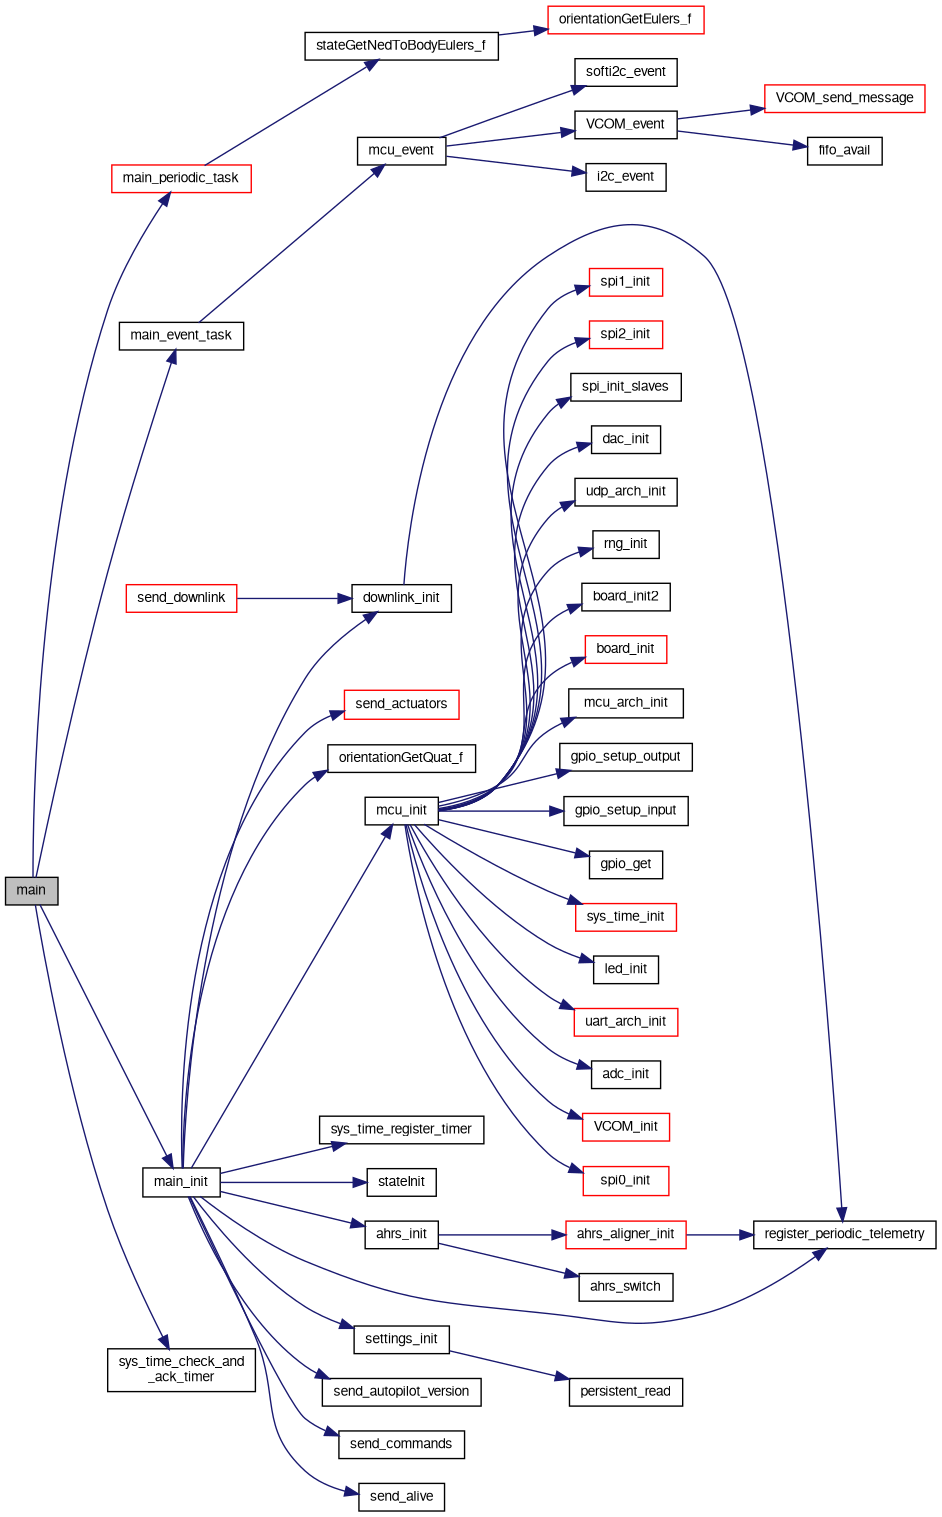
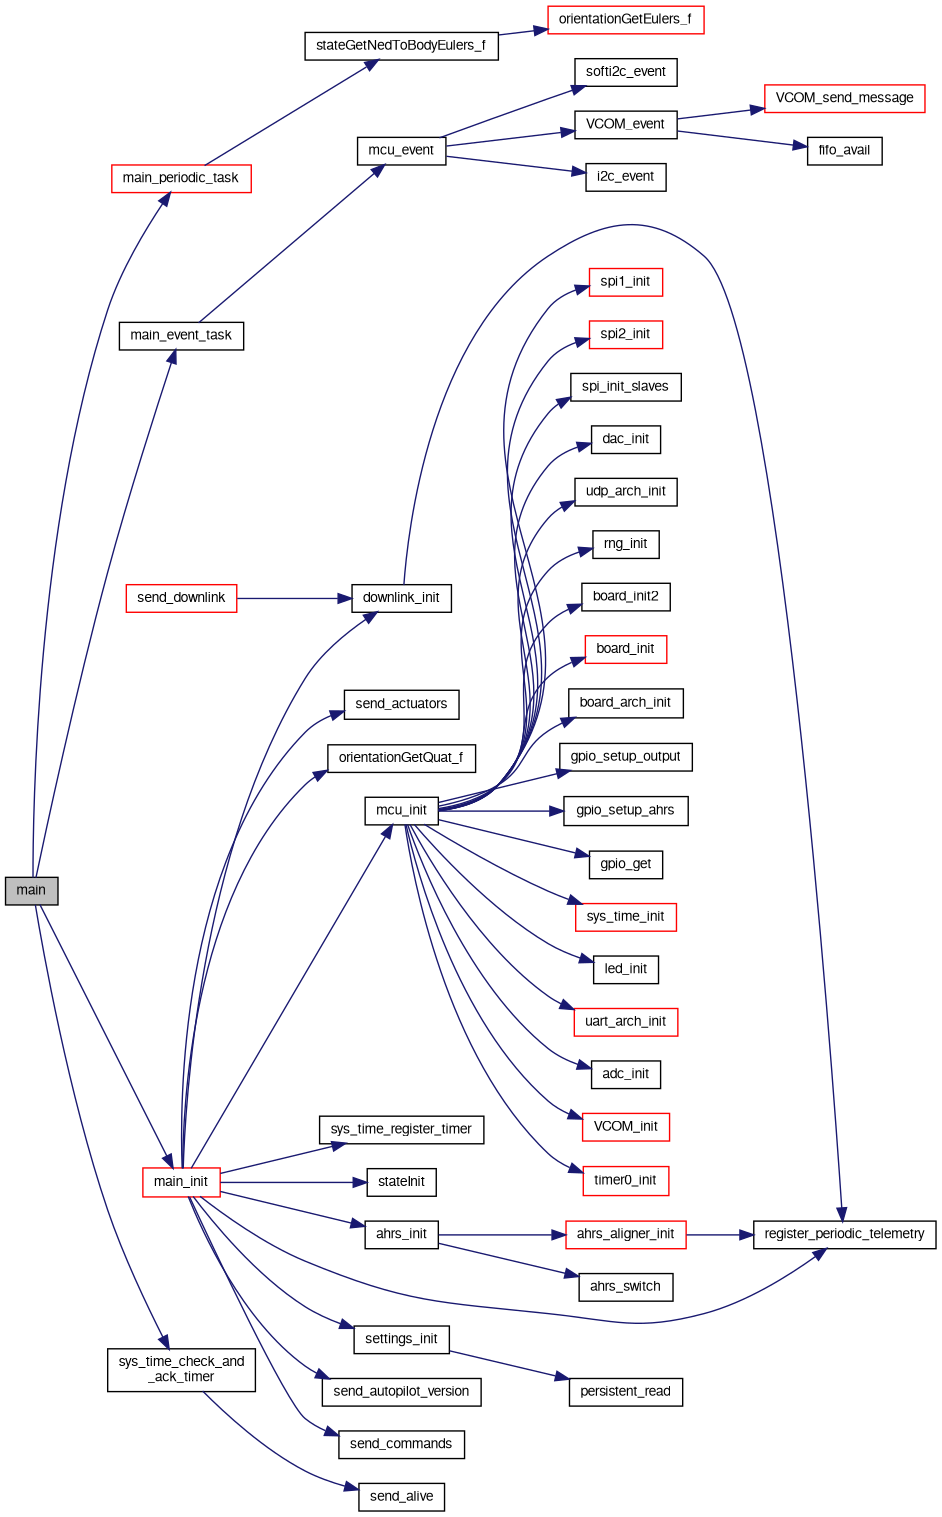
node "mcu_arch_init": label "mcu_arch_init" -> "board_arch_init"
node "send_actuators": color red -> black
node "gpio_setup_input": label "gpio_setup_input" -> "gpio_setup_ahrs"
node "spi0_init": label "spi0_init" -> "timer0_init"
node "main_init": color black -> red
edge "main_init" -> "send_alive": now "sys_time_check_and _ack_timer" -> "send_alive"
